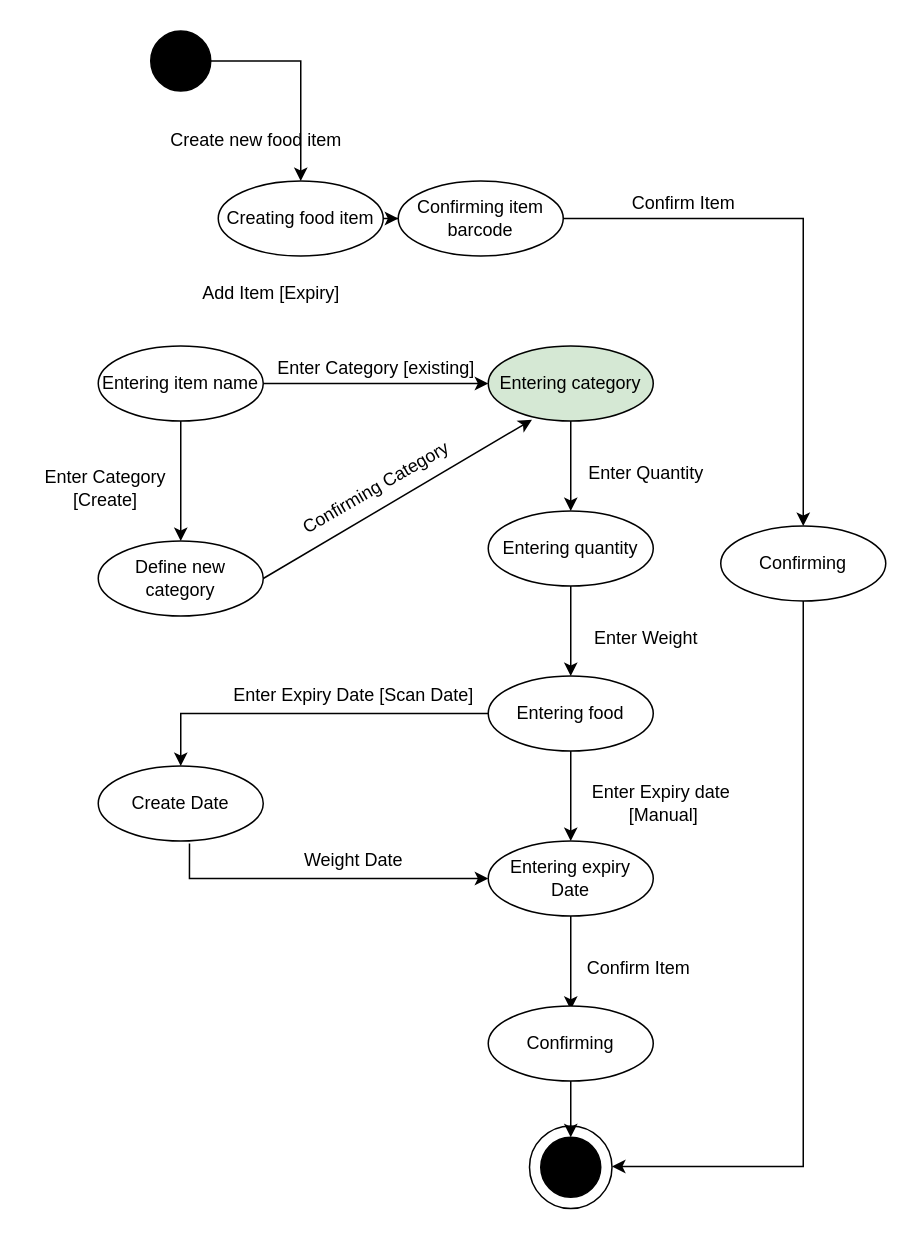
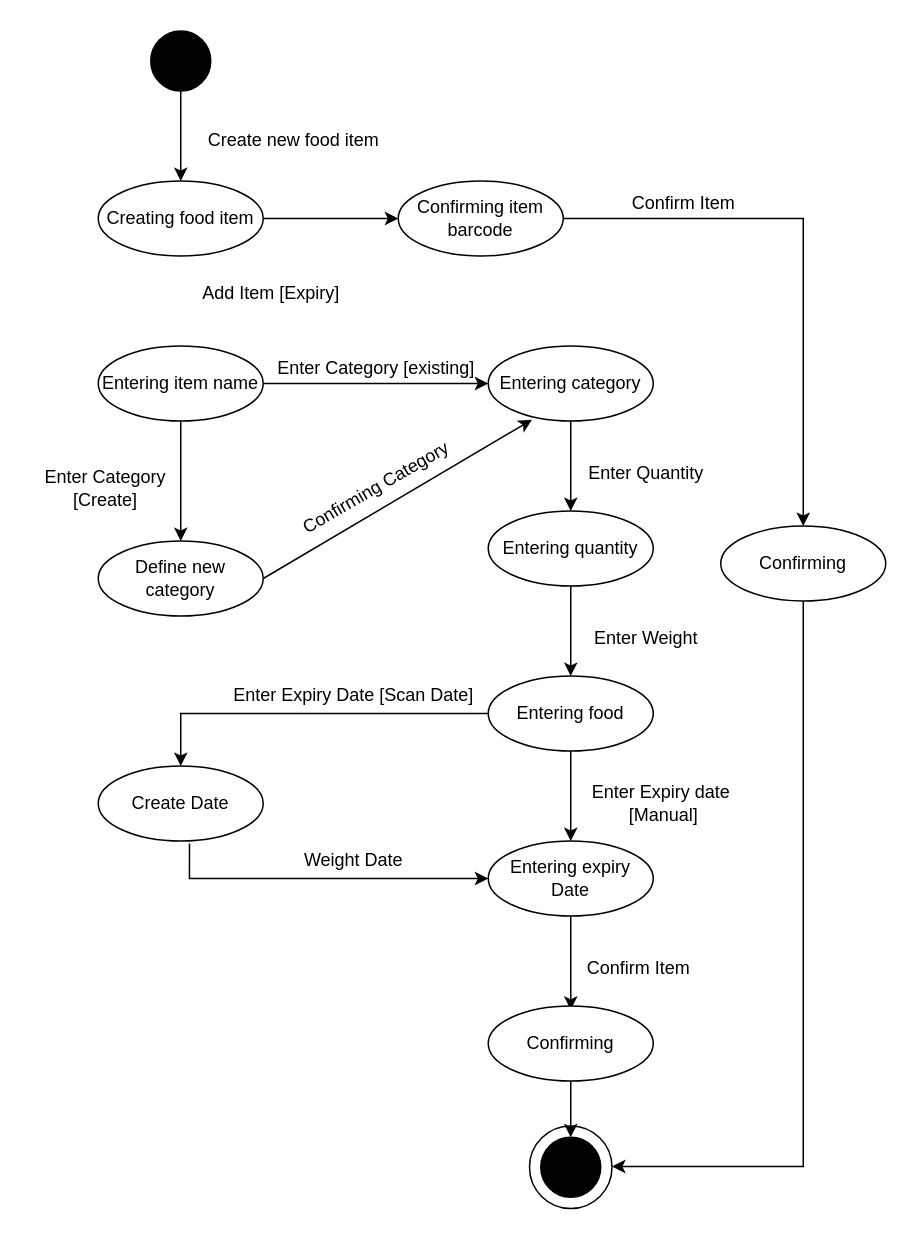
node "Create new food item": moved (256, 140) -> (293, 140)
node "Creating food item": moved (301, 218) -> (181, 218)
node "Entering category": fillcolor #d5e8d4 -> #ffffff
